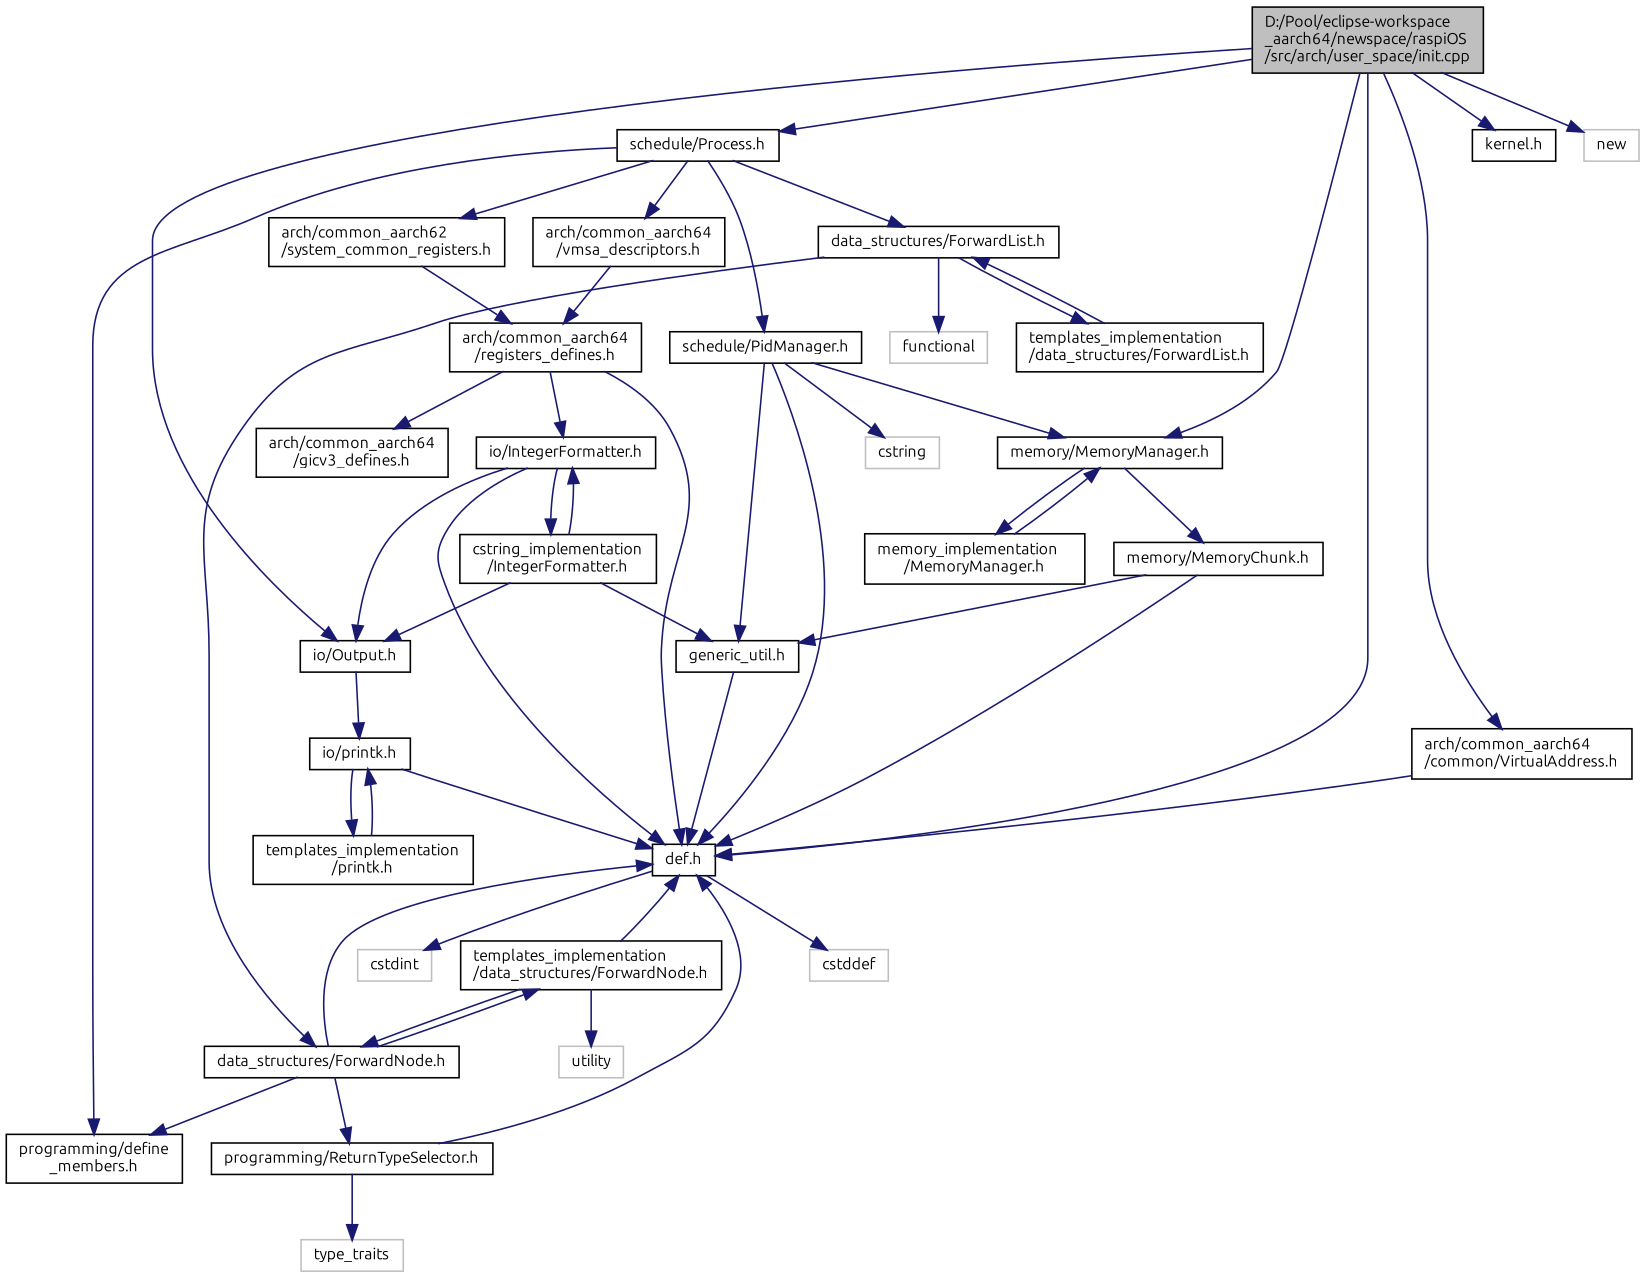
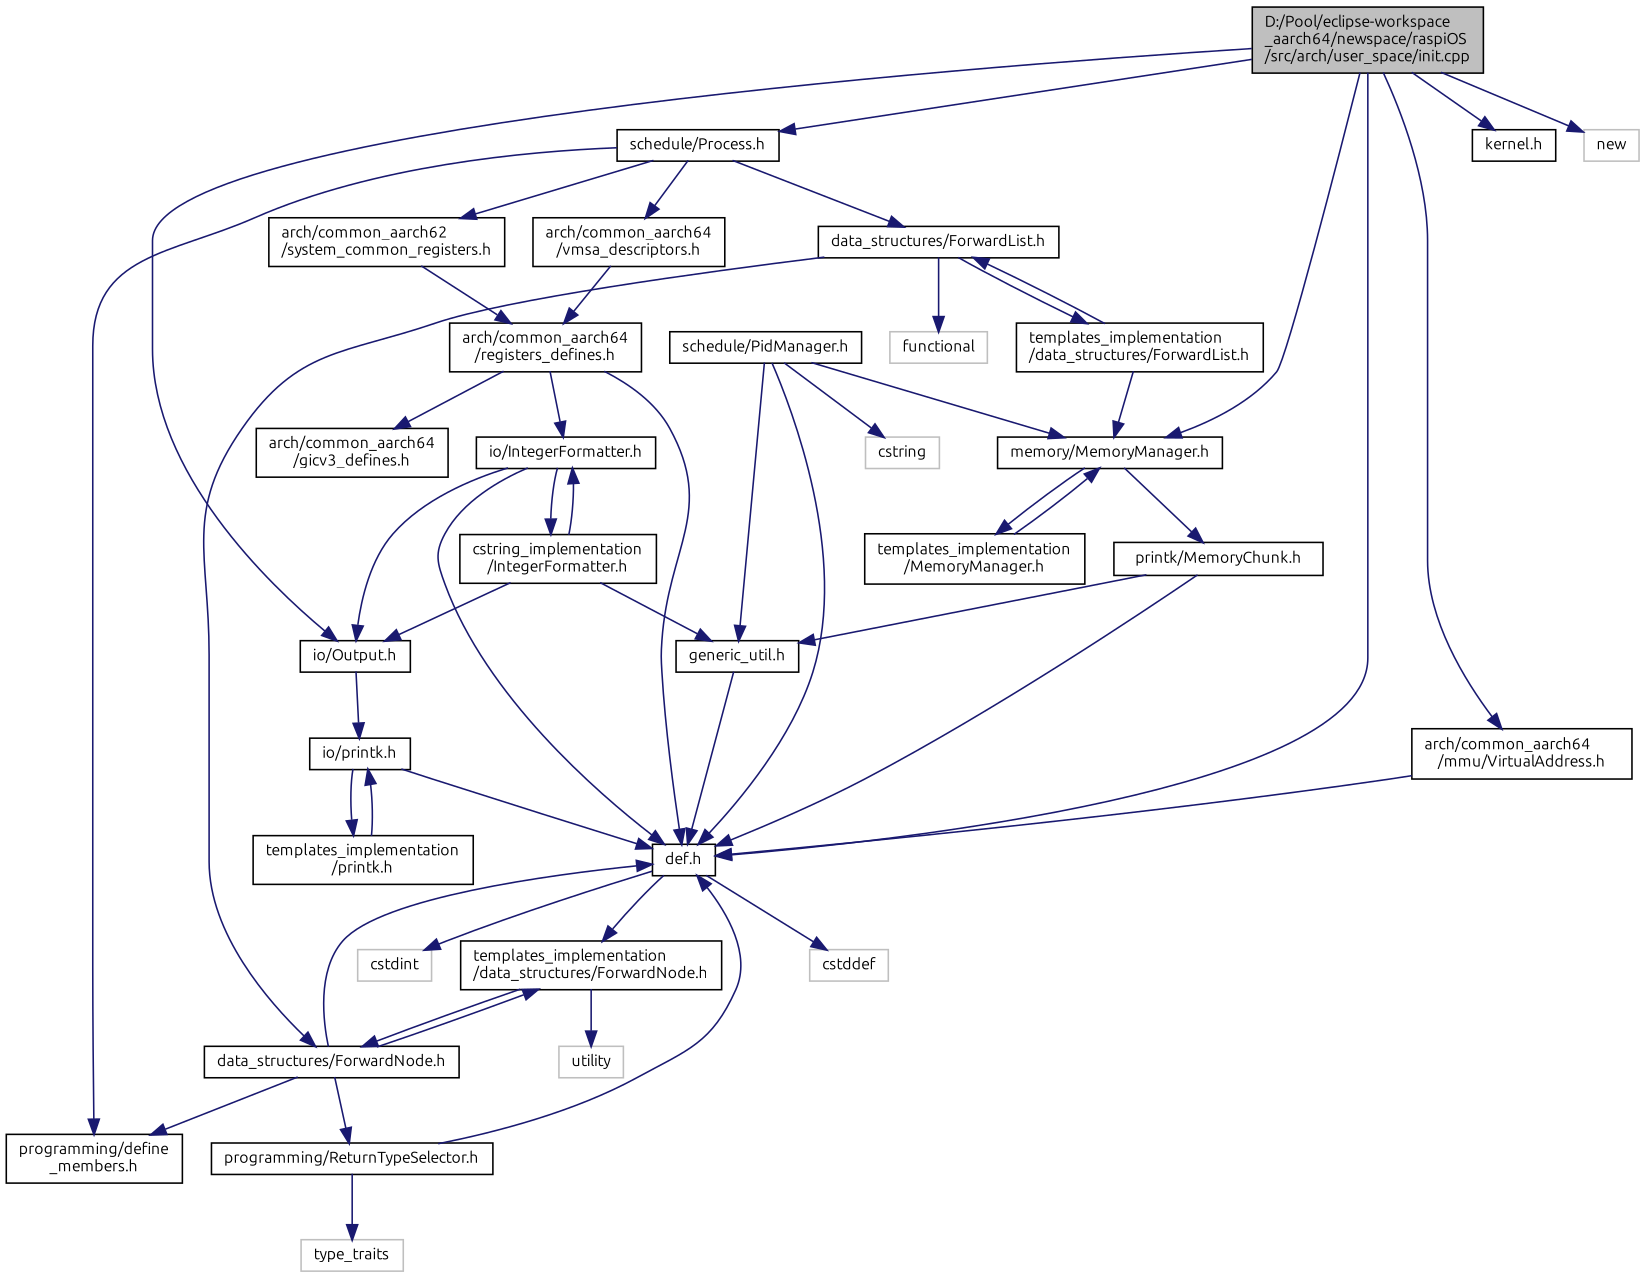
edge "schedule/Process.h" -> "schedule/PidManager.h": removed
edge "templates_implementation /data_structures/ForwardList.h" -> "memory/MemoryManager.h": added
node "memory_implementation /MemoryManager.h": label "memory_implementation /MemoryManager.h" -> "templates_implementation /MemoryManager.h"
node "memory/MemoryChunk.h": label "memory/MemoryChunk.h" -> "printk/MemoryChunk.h"
node "arch/common_aarch64 /common/VirtualAddress.h": label "arch/common_aarch64 /common/VirtualAddress.h" -> "arch/common_aarch64 /mmu/VirtualAddress.h"
edge "templates_implementation /data_structures/ForwardNode.h" -> "def.h": reversed
